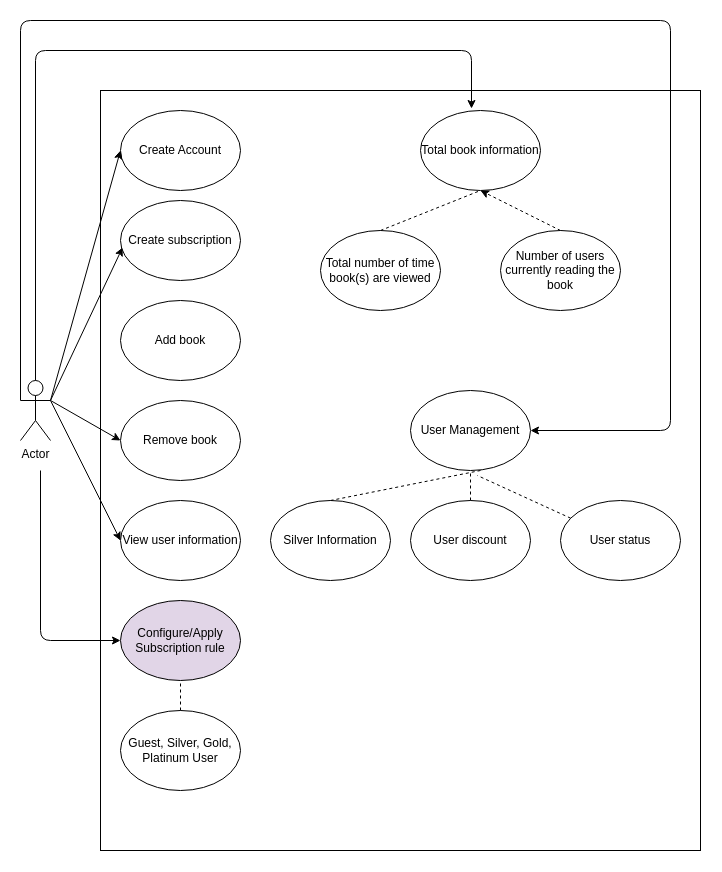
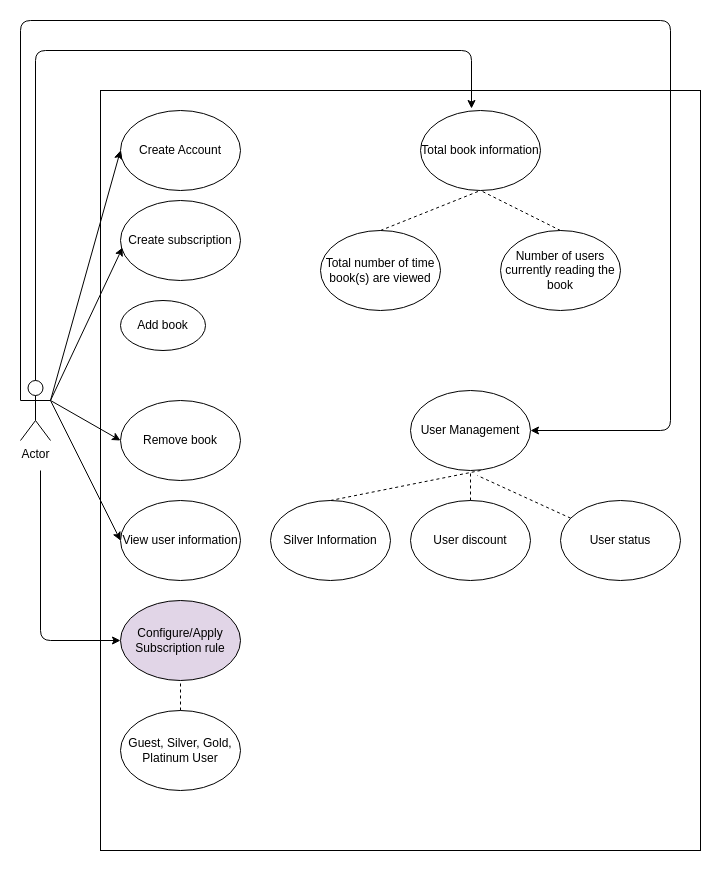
edge "Number of users currently reading the book" -> "Total book information": arrowhead classic -> none
node "Add book": size 120x80 -> 85x50
